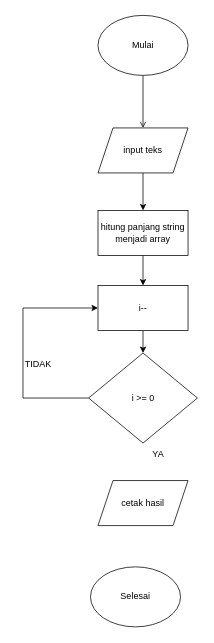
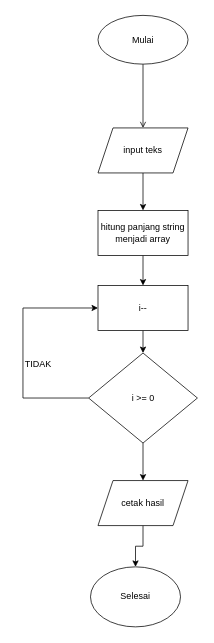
node "Mulai": size 90x60 -> 90x49
node "YA": removed
edge "i >= 0" -> "cetak hasil": added
edge "cetak hasil" -> "Selesai": added
